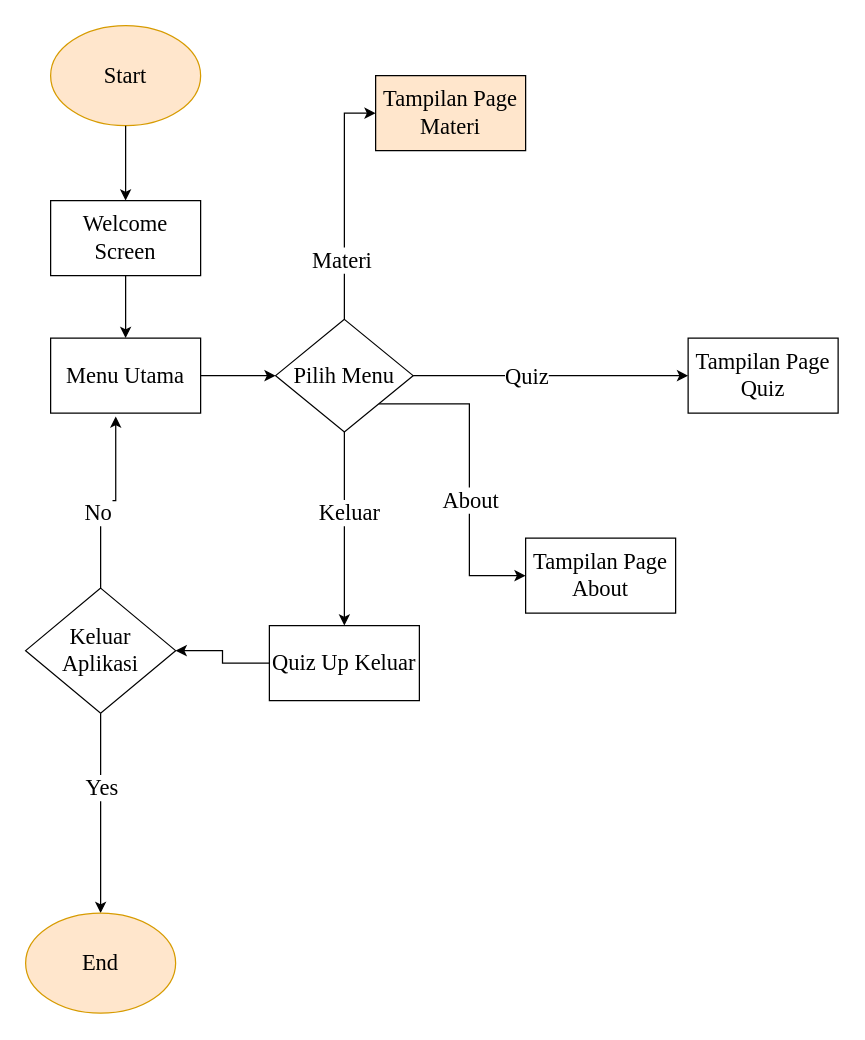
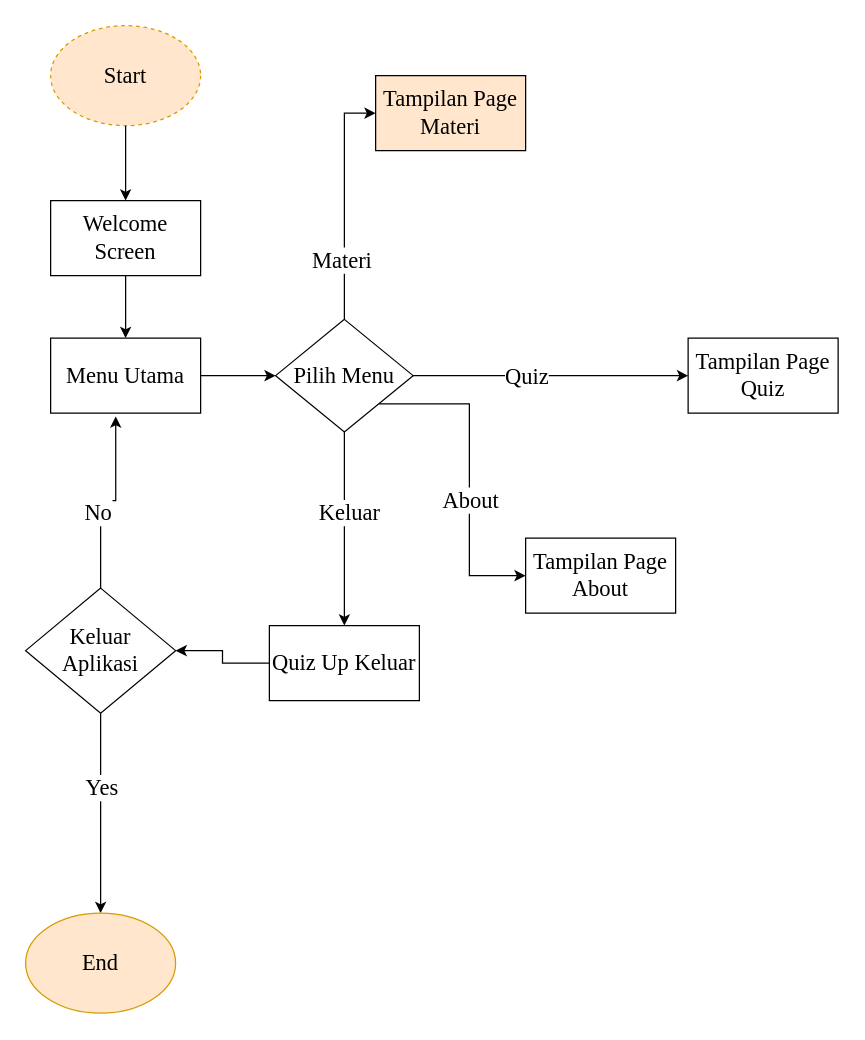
node "Start": style solid -> dashed
